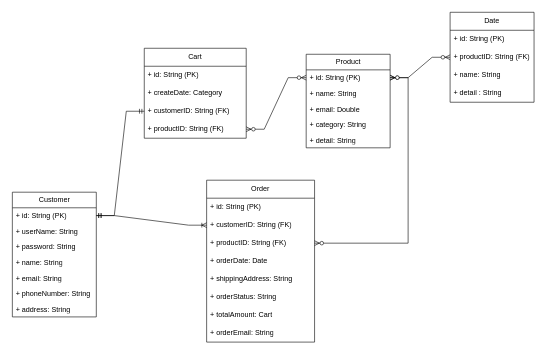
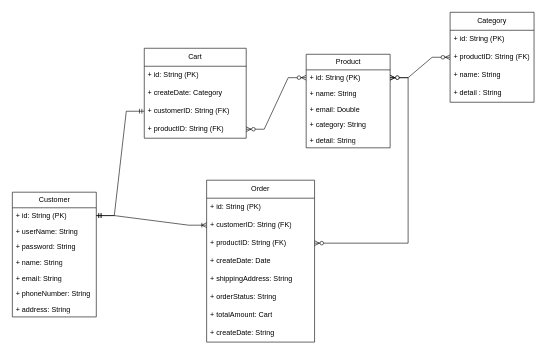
node "Date": label "Date" -> "Category"
node "+ orderDate: Date": label "+ orderDate: Date" -> "+ createDate: Date"
node "+ orderEmail: String": label "+ orderEmail: String" -> "+ createDate: String"
